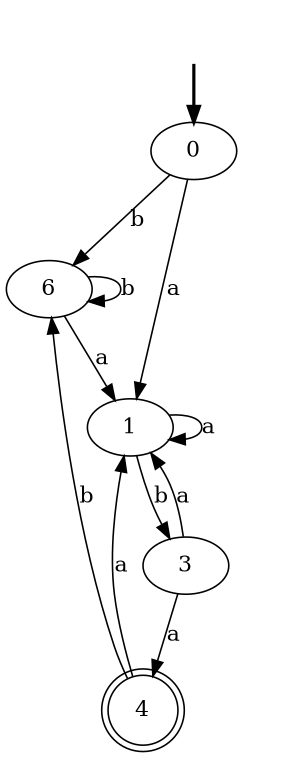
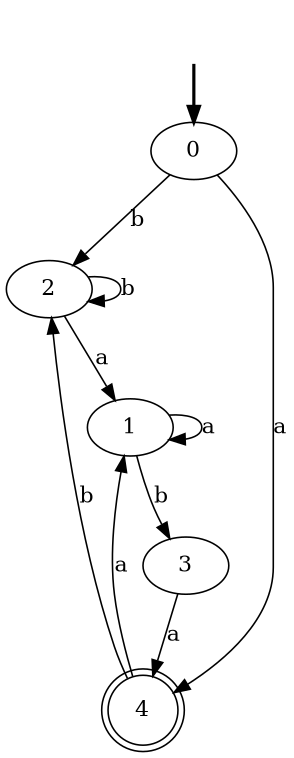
edge "0" -> "1": now "0" -> "4"
node "6": label "6" -> "2"
edge "3" -> "1": removed, label "a"
